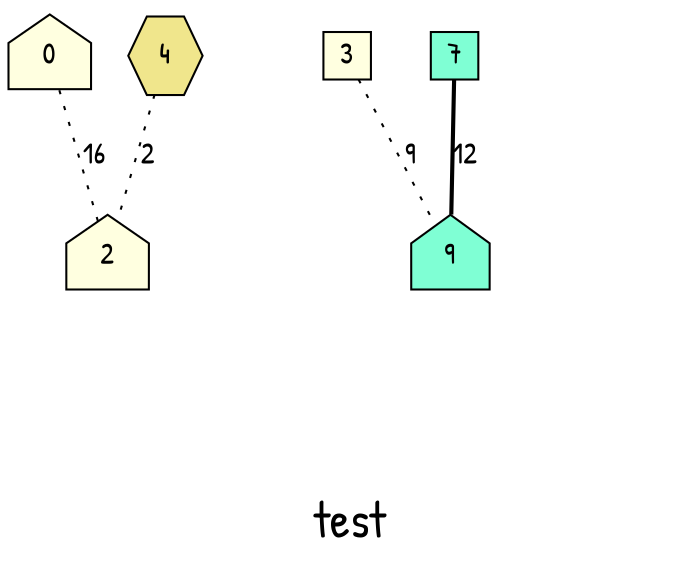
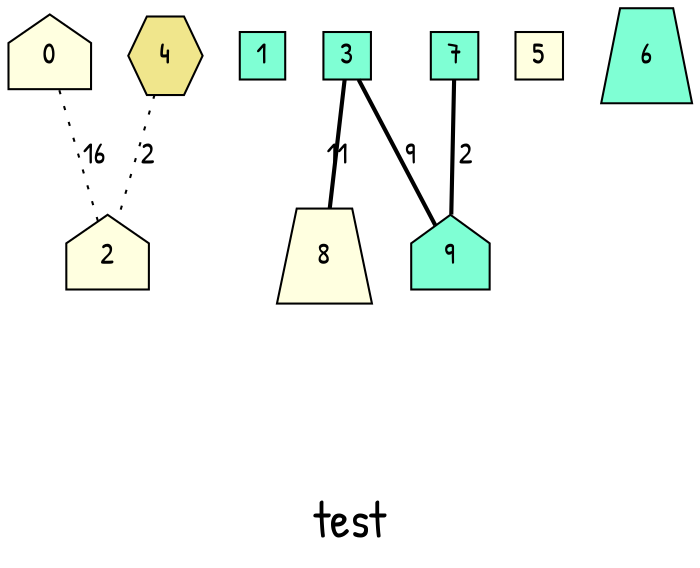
node "1": added
node "3": fillcolor lightyellow -> aquamarine
node "5": added
node "6": added
edge "3" -- "9": style dotted -> bold
edge "7" -- "9": label "12" -> "2"
node "8": added
